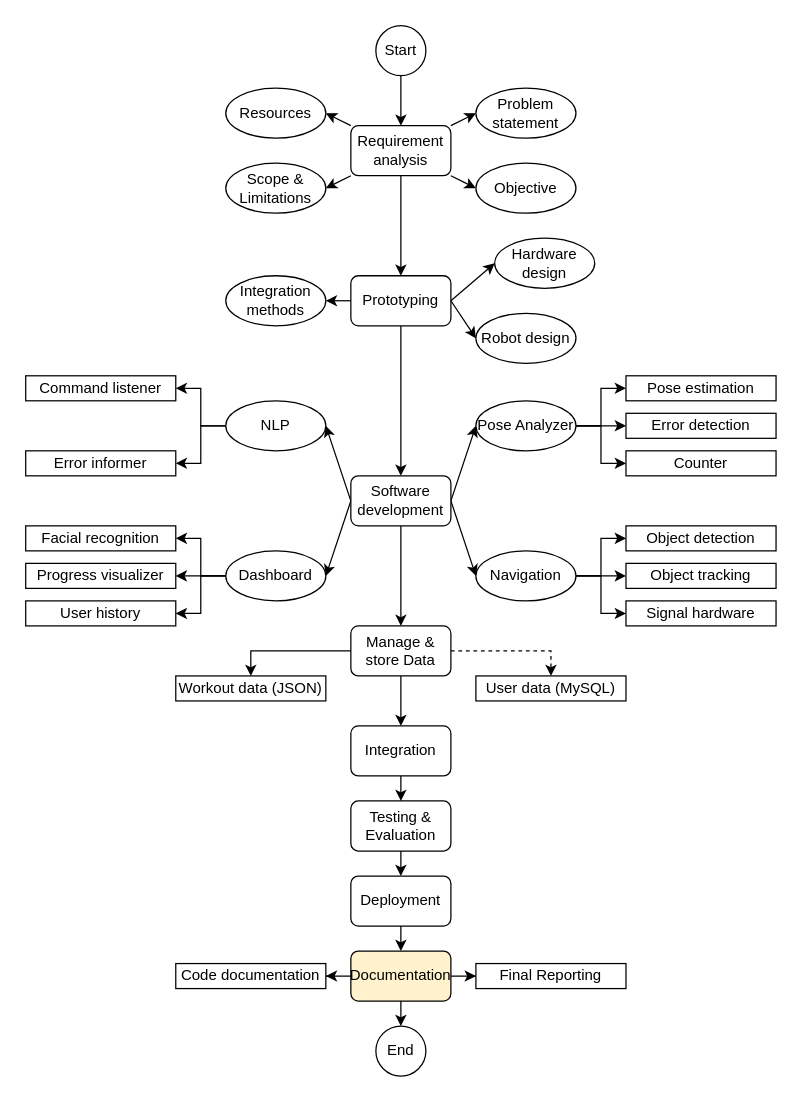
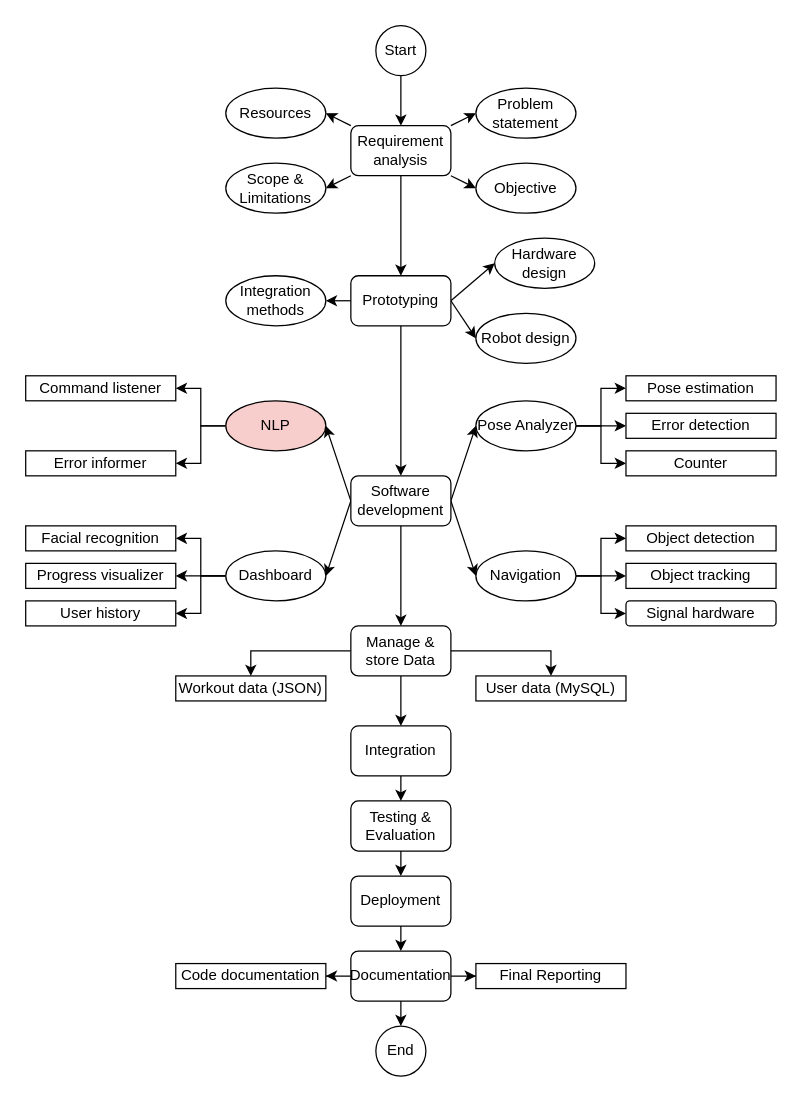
node "NLP": fillcolor #ffffff -> #f8cecc
node "Signal hardware": shape rectangle -> rounded rectangle
edge "Manage & store Data" -> "User data (MySQL)": style dashed -> solid
node "Documentation": fillcolor #fff2cc -> #ffffff
